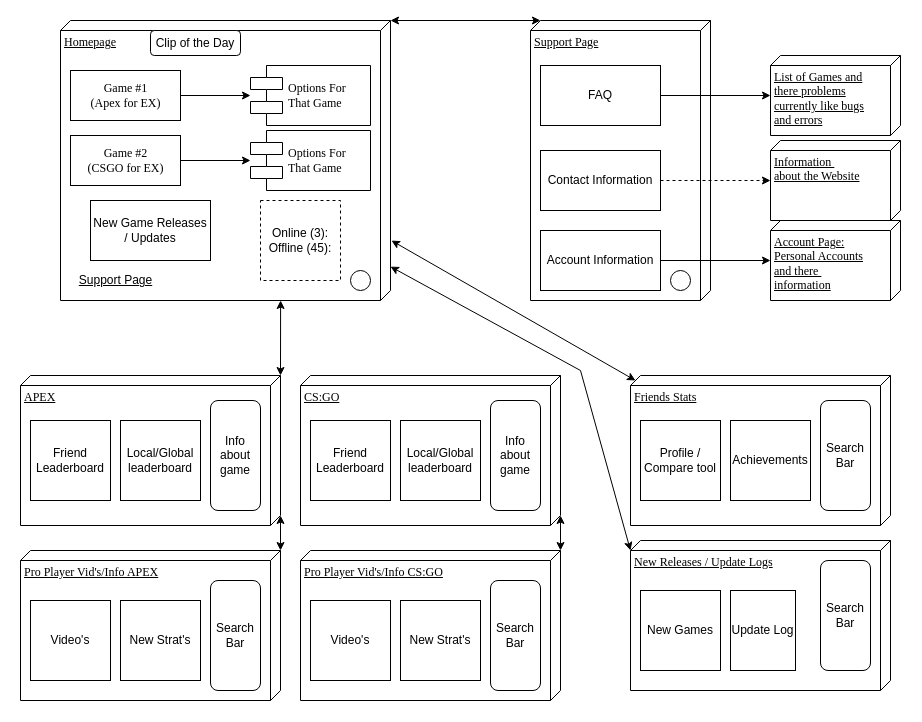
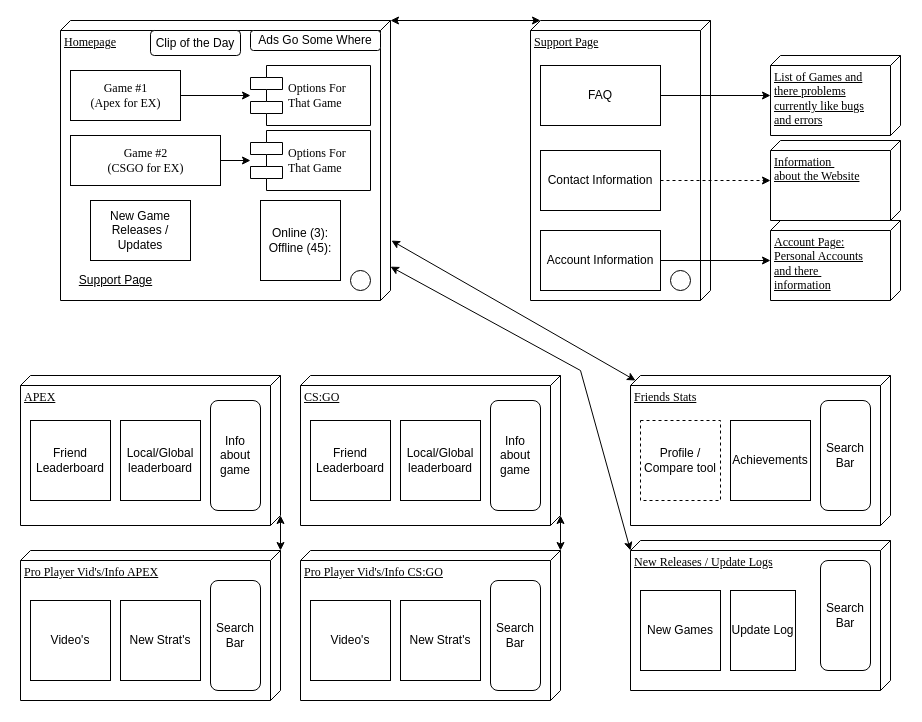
node "Ads Go Some Where": added
node "Game #2 (CSGO for EX)": size 110x50 -> 150x50
node "New Game Releases / Updates": size 120x60 -> 100x60
node "Online (3): Offline (45):": style dashed -> solid
edge "Homepage" -- "APEX": removed
node "Profile / Compare tool": style solid -> dashed
